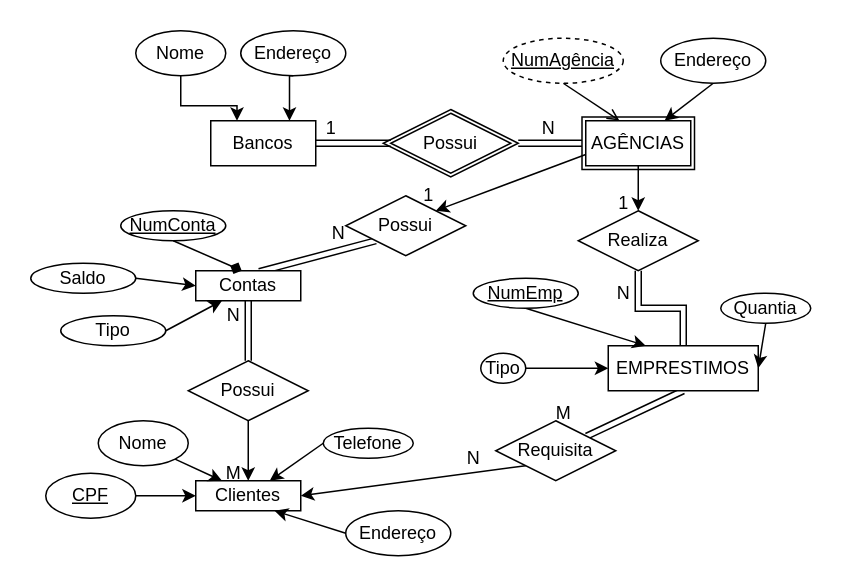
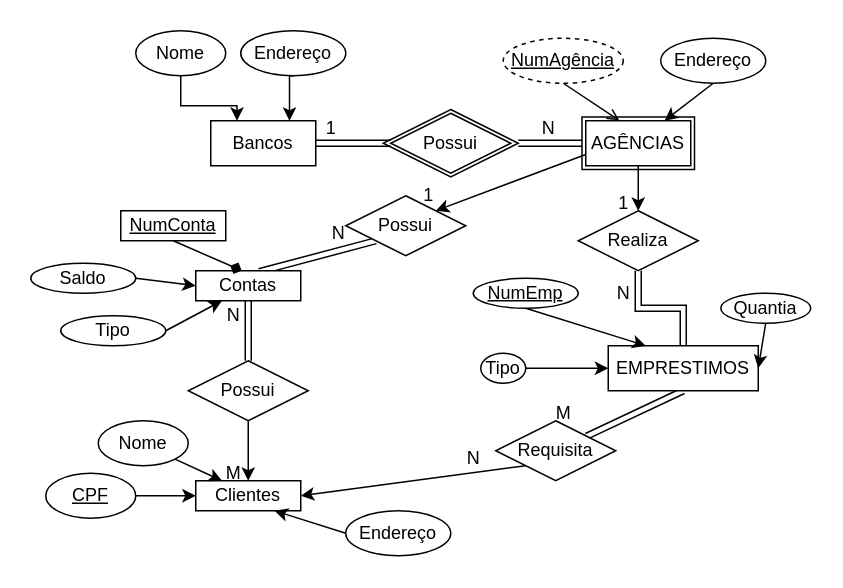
node "NumConta": shape ellipse -> rectangle
node "Telefone": removed
edge "Telefone" -> "Clientes": removed
